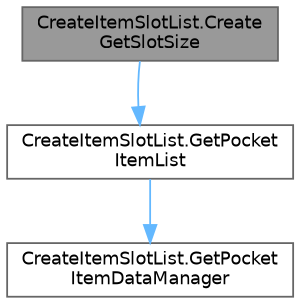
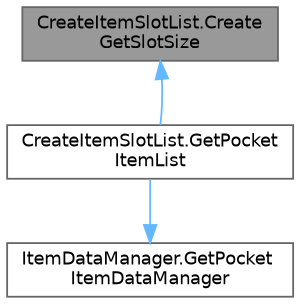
edge "CreateItemSlotList.Create GetSlotSize" -> "CreateItemSlotList.GetPocket ItemList": reversed
node "CreateItemSlotList.GetPocket ItemDataManager": label "CreateItemSlotList.GetPocket ItemDataManager" -> "ItemDataManager.GetPocket ItemDataManager"
